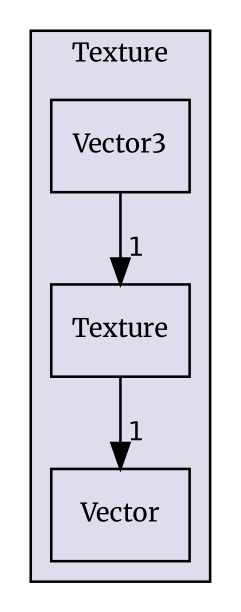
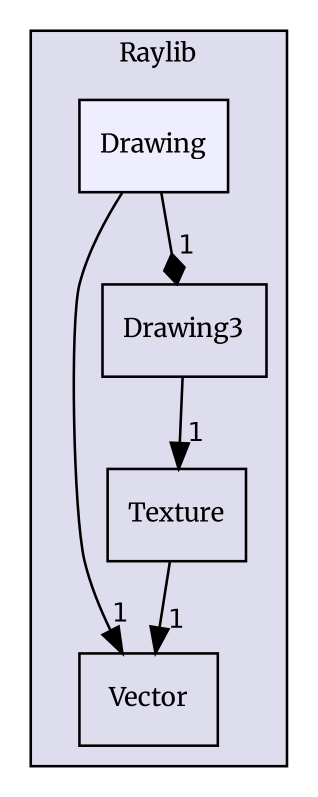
cluster "Texture": label "Texture" -> "Raylib"
node "Vector3": label "Vector3" -> "Drawing3"
node "Drawing": added
